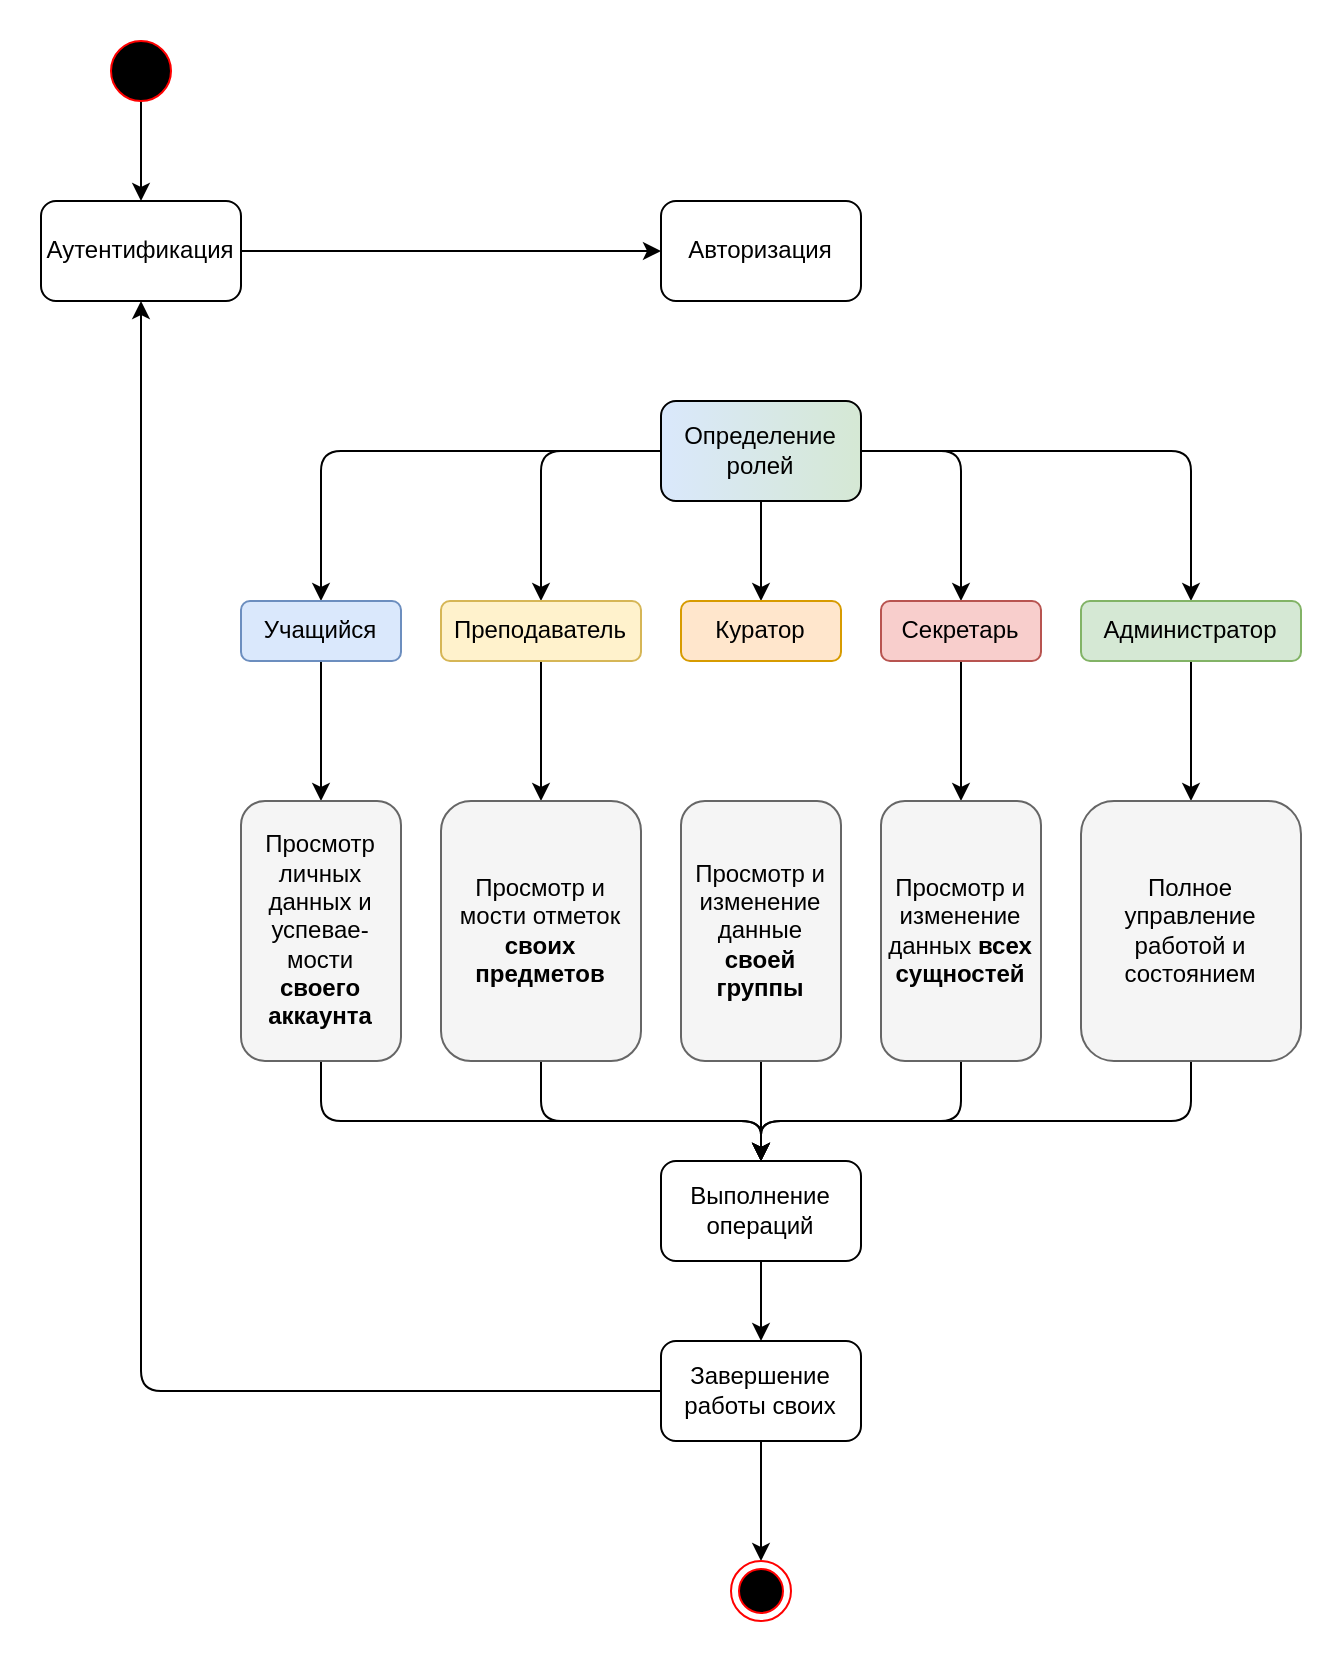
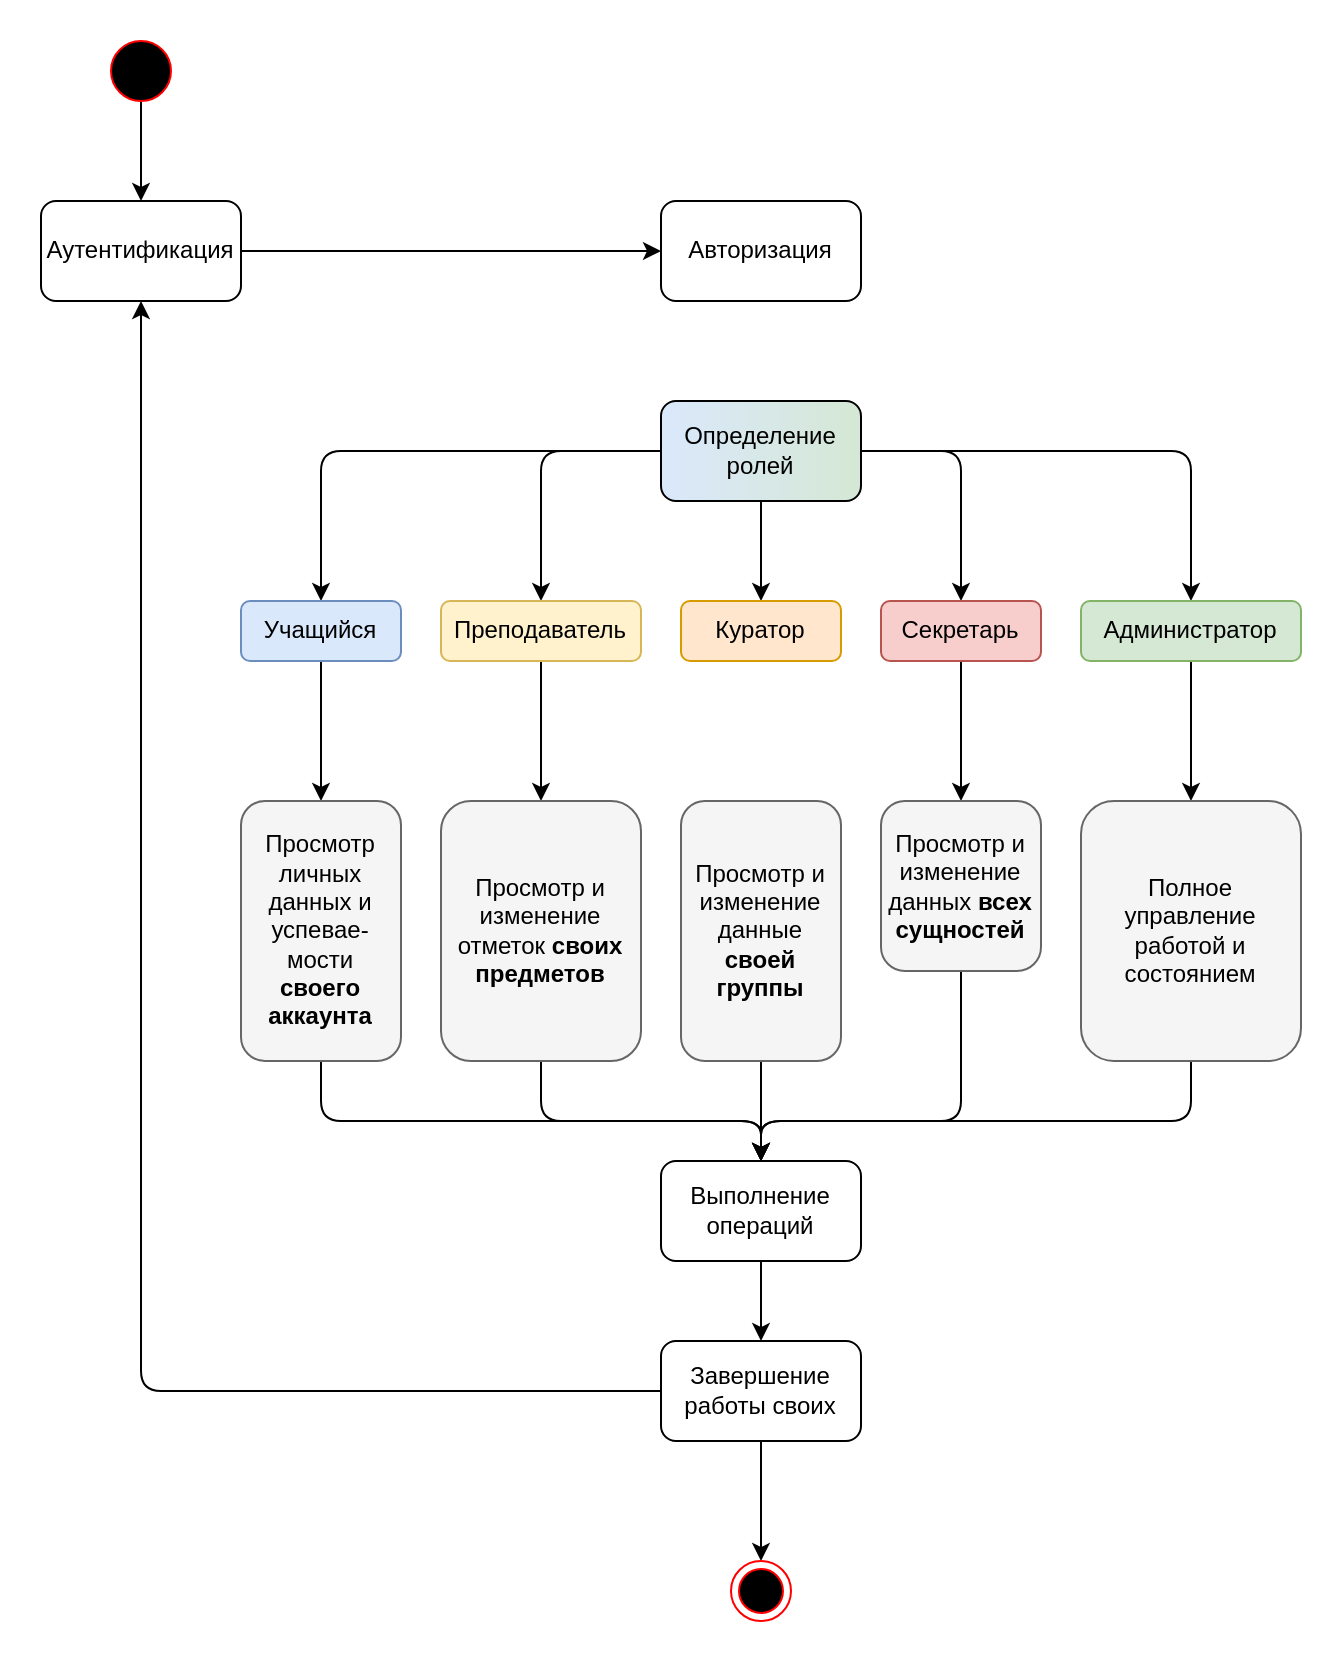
node "Просмотр и мости отметок своих предметов": label "Просмотр и мости отметок своих предметов" -> "Просмотр и изменение отметок своих предметов"
node "Просмотр и изменение данных всех сущностей": size 160x260 -> 160x170
